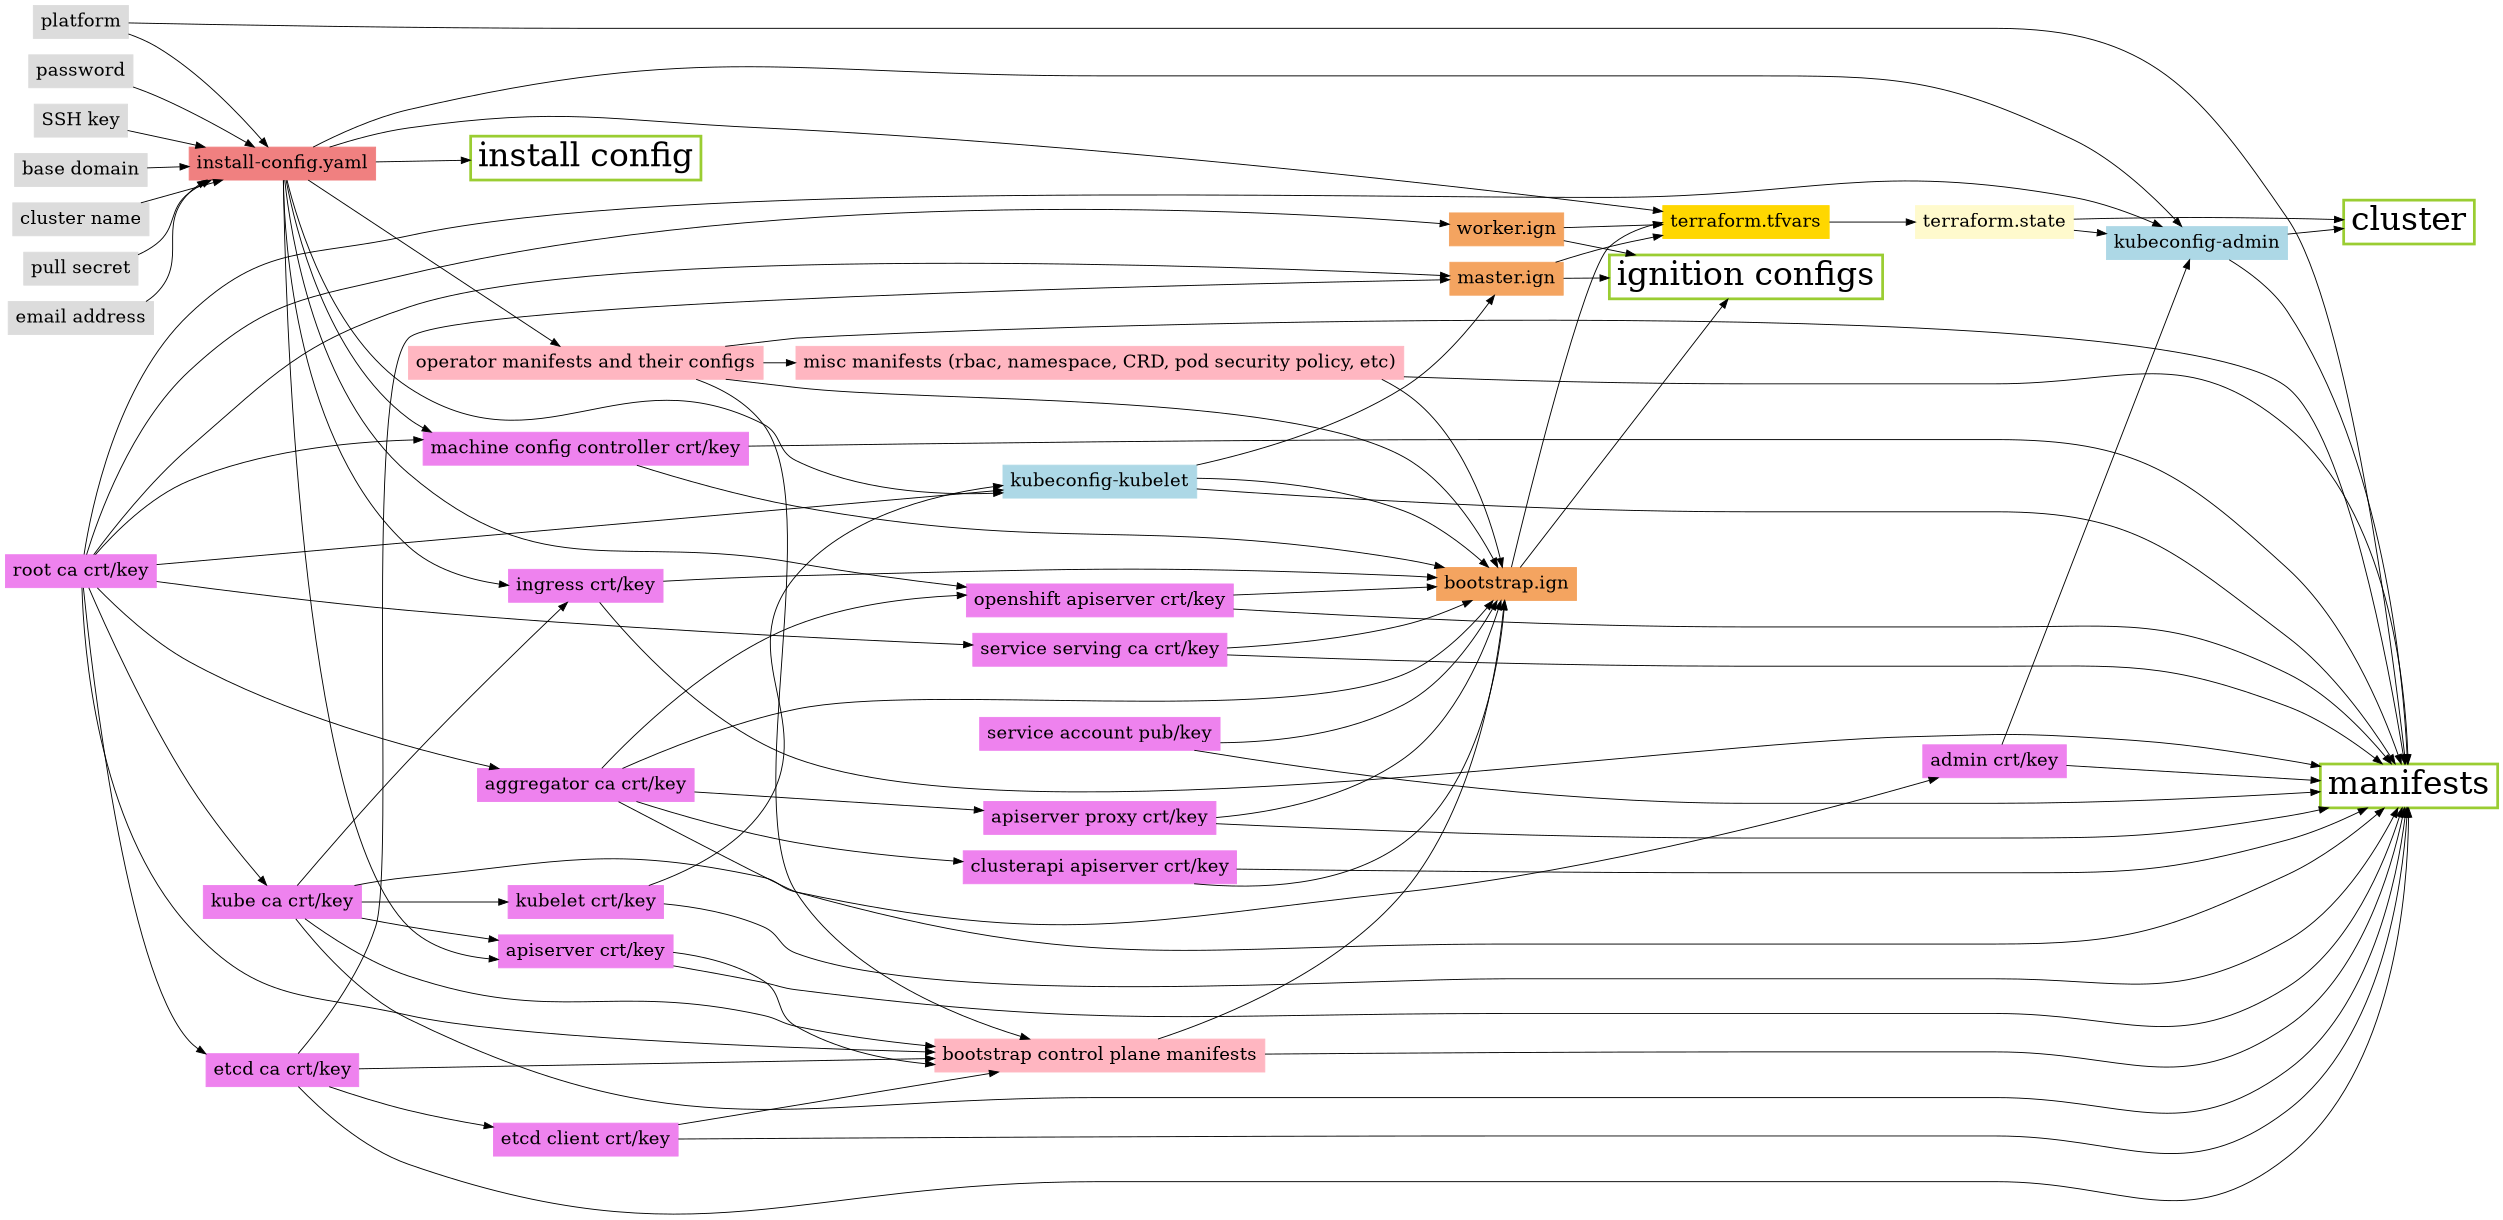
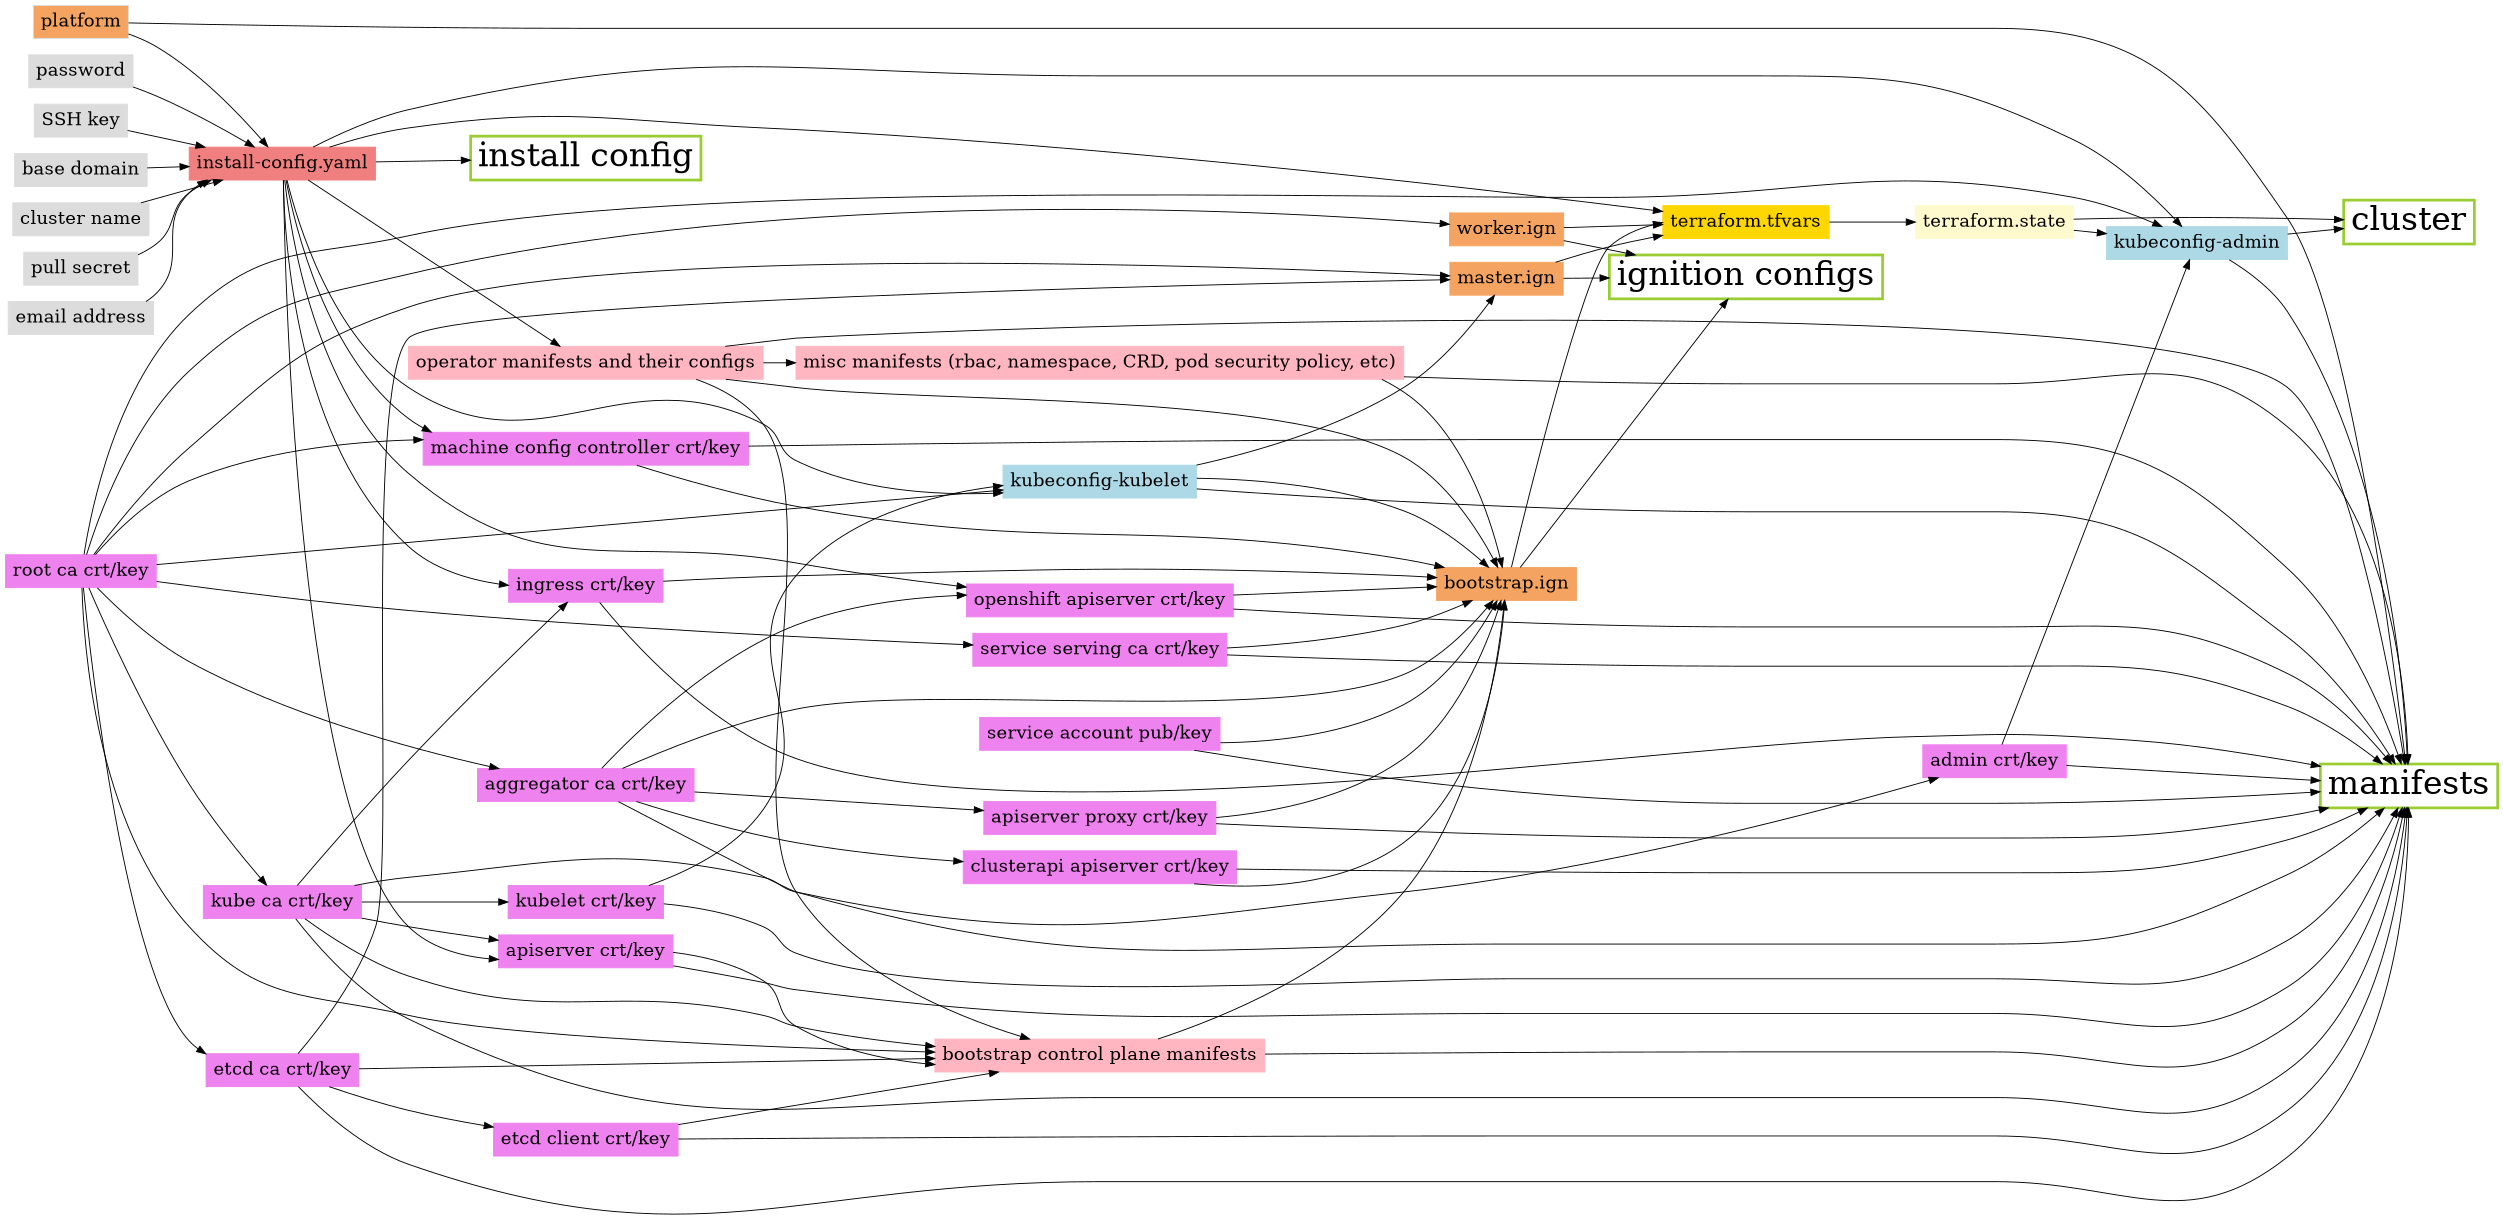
node "platform": fillcolor gainsboro -> sandybrown
